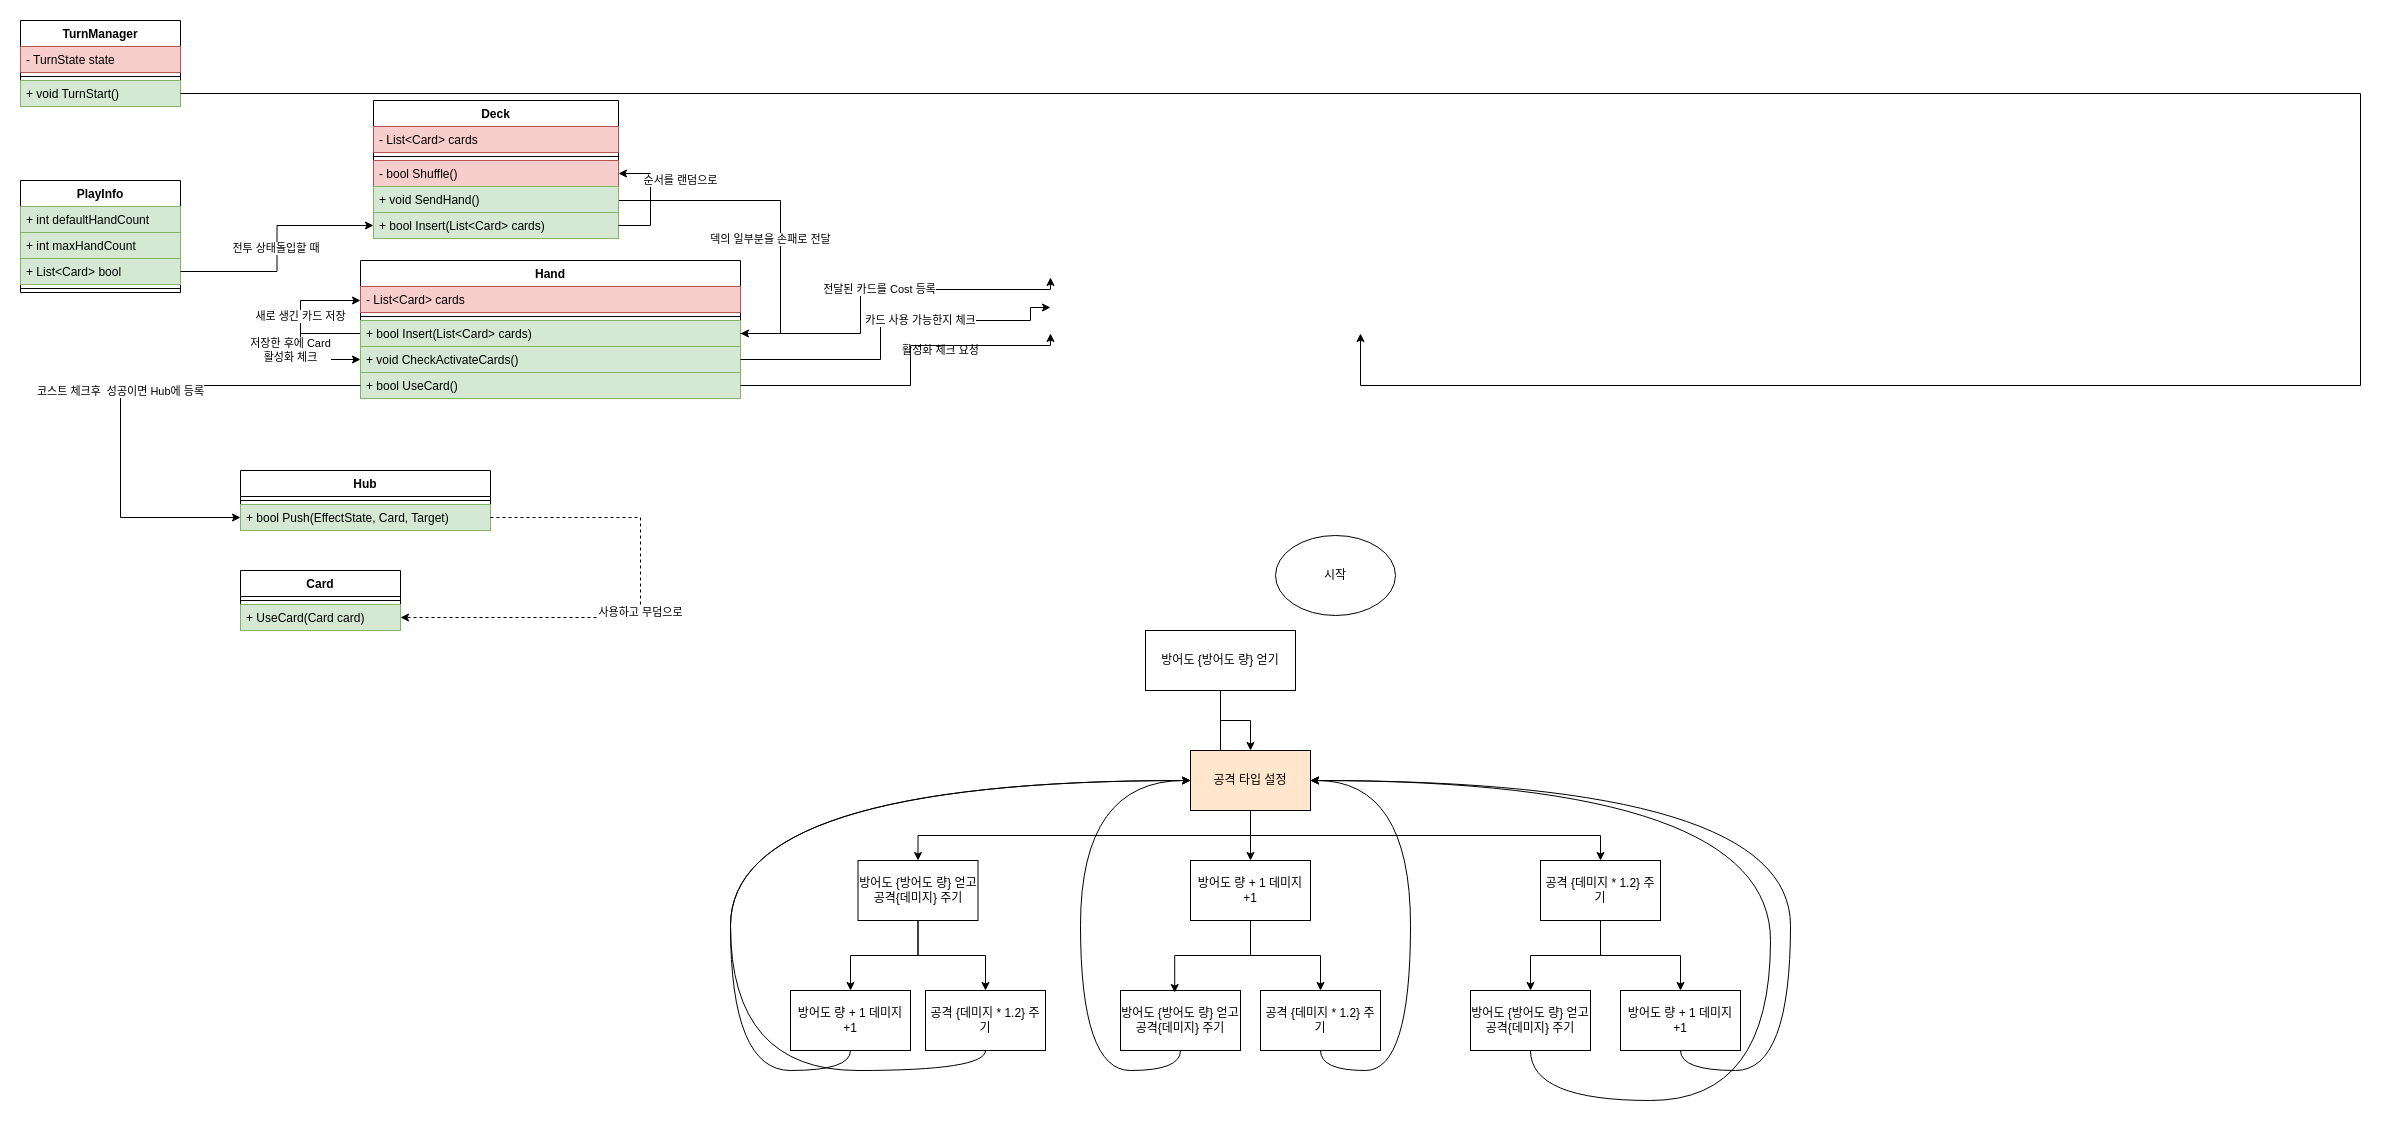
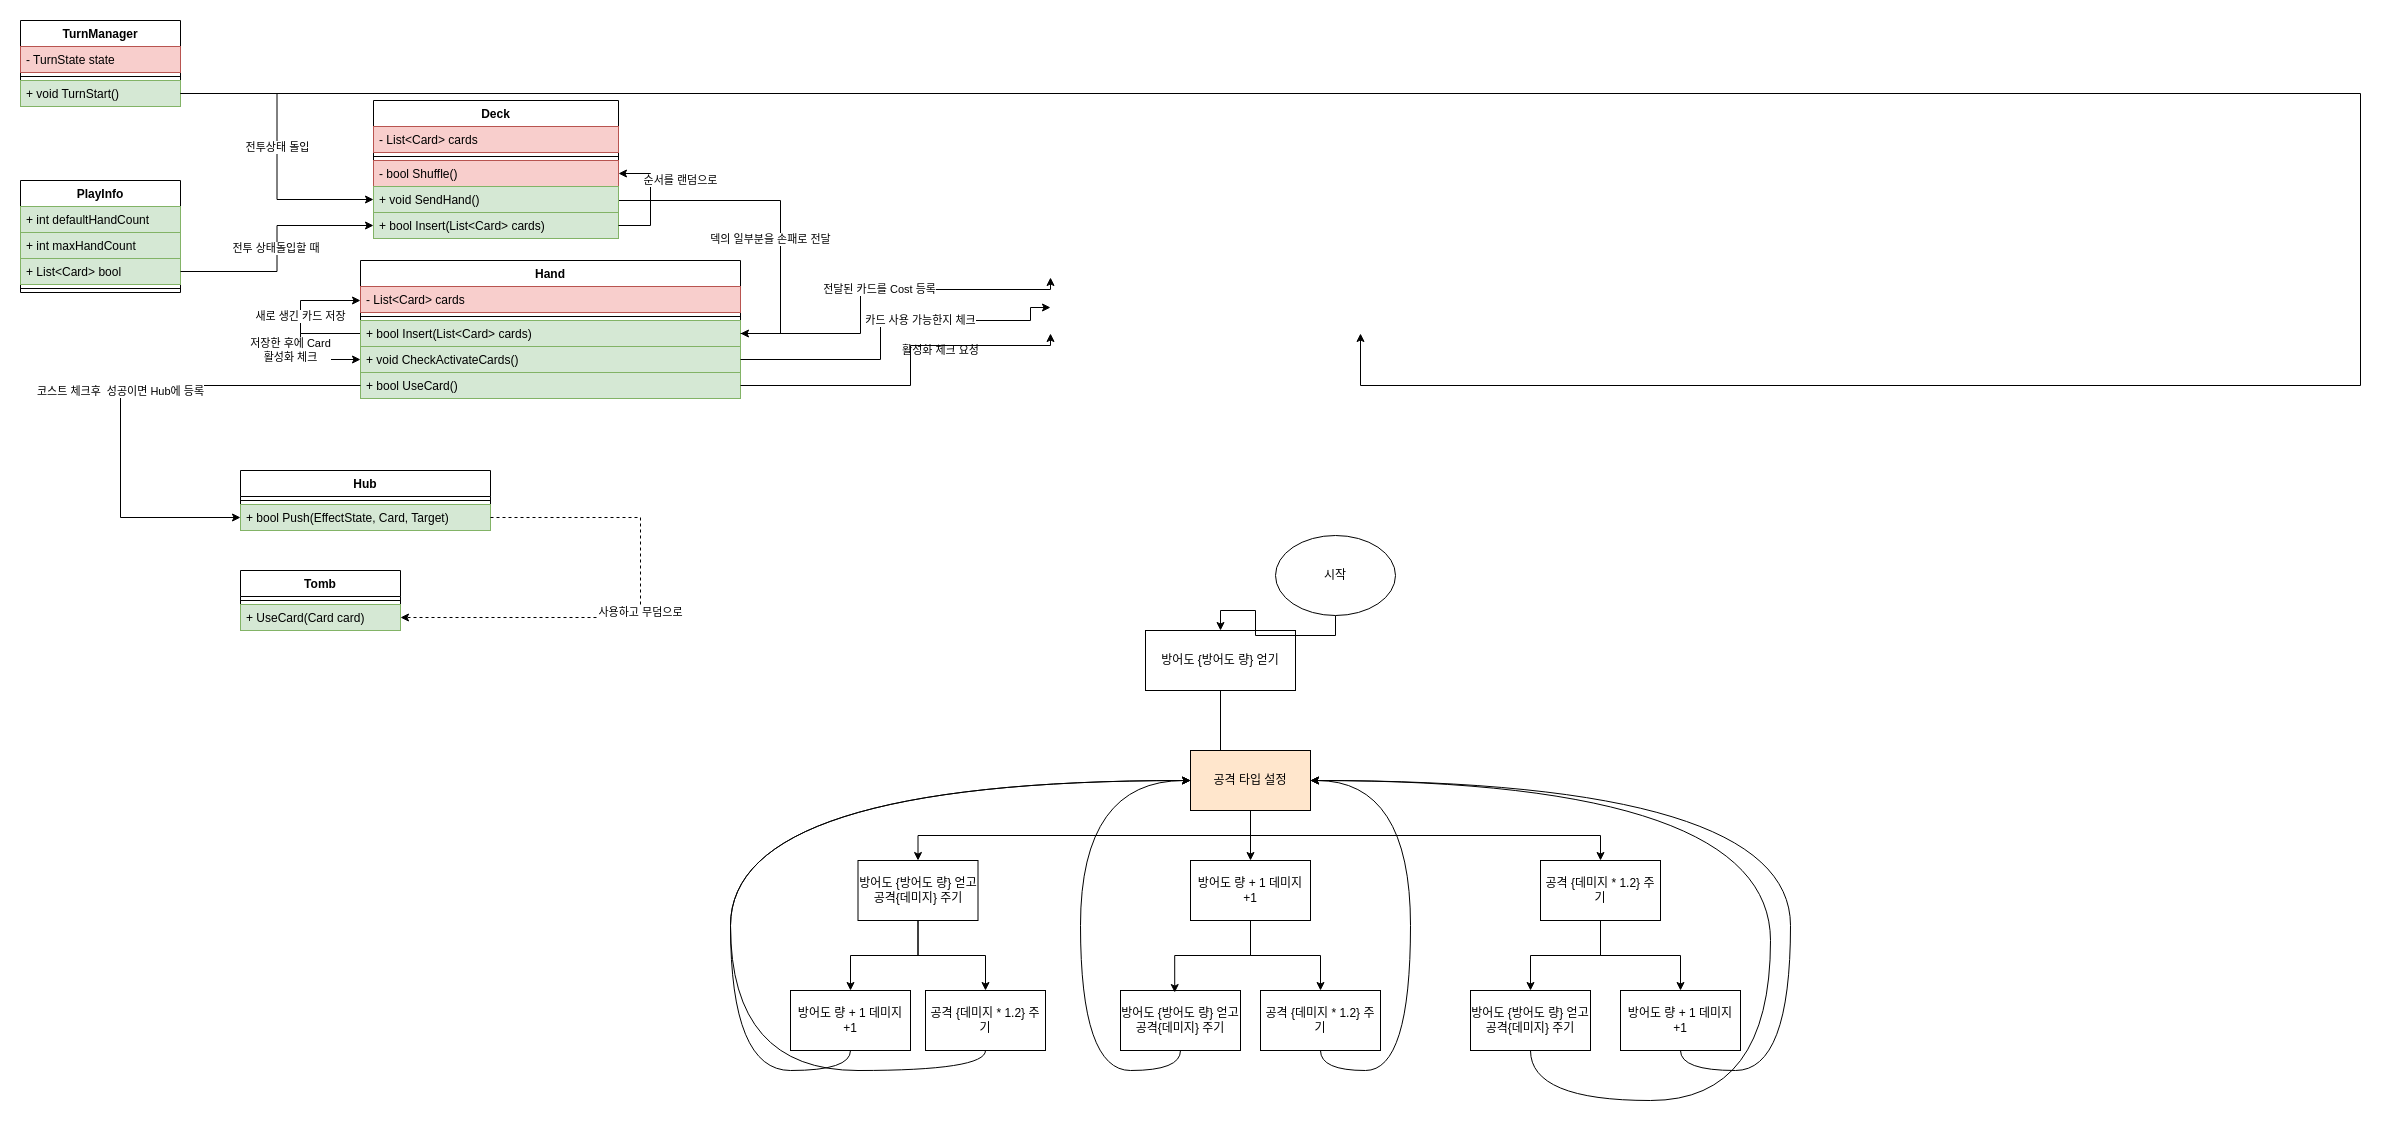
edge "+ void TurnStart()" -> "+ void SendHand()": added, label "전투상태 돌입"
node "Card": label "Card" -> "Tomb"
edge "시작" -> "방어도 {방어도 량} 얻기": added
edge "방어도 {방어도 량} 얻기" -> "공격 타입 설정": removed
